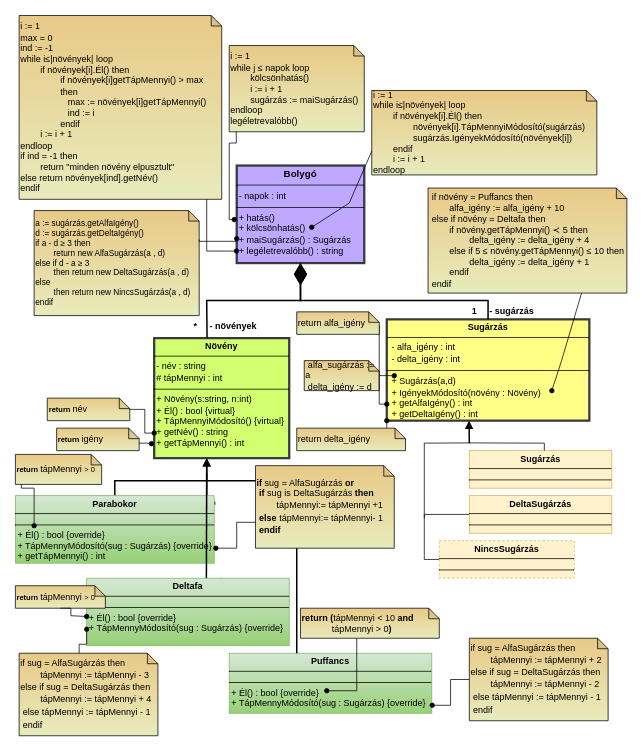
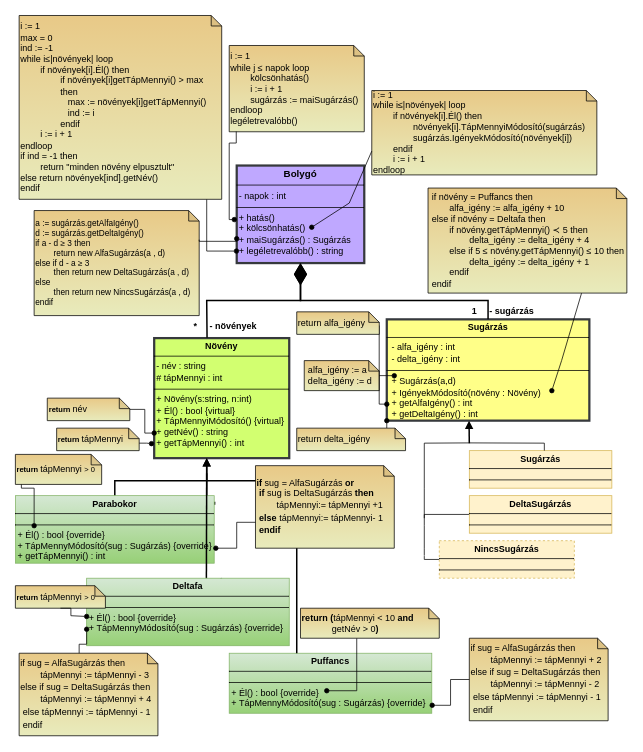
node "alfa_sugárzás := a delta_igény := d": label "alfa_sugárzás := a delta_igény := d" -> "alfa_igény := a delta_igény := d"
node "return igény": label "return igény" -> "return tápMennyi"
node "return (tápMennyi < 10 and tápMennyi > 0)": label "return (tápMennyi < 10 and tápMennyi > 0)" -> "return (tápMennyi < 10 and getNév > 0)"
